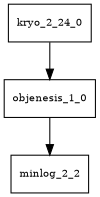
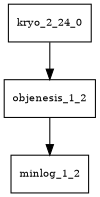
node "objenesis_1_0": label "objenesis_1_0" -> "objenesis_1_2"
node "minlog_2_2": label "minlog_2_2" -> "minlog_1_2"
